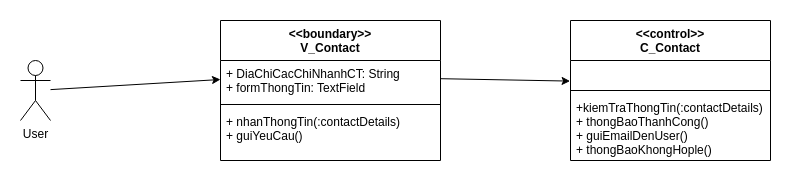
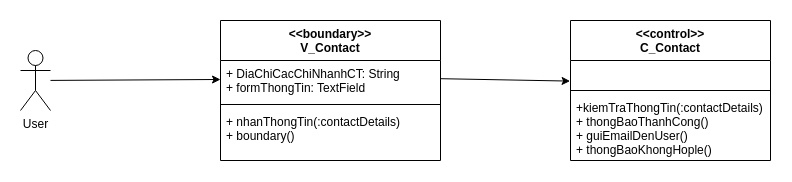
node "User": moved (36, 91) -> (36, 81)
node "+ nhanThongTin(:contactDetails) + guiYeuCau()": label "+ nhanThongTin(:contactDetails) + guiYeuCau()" -> "+ nhanThongTin(:contactDetails) + boundary()"
